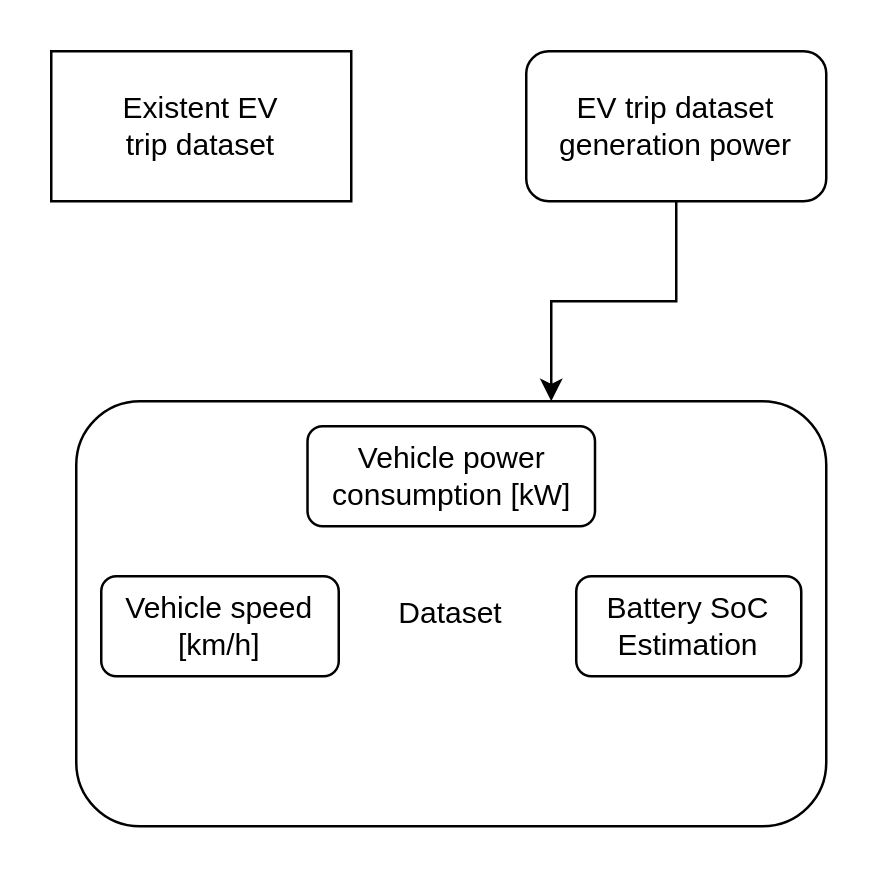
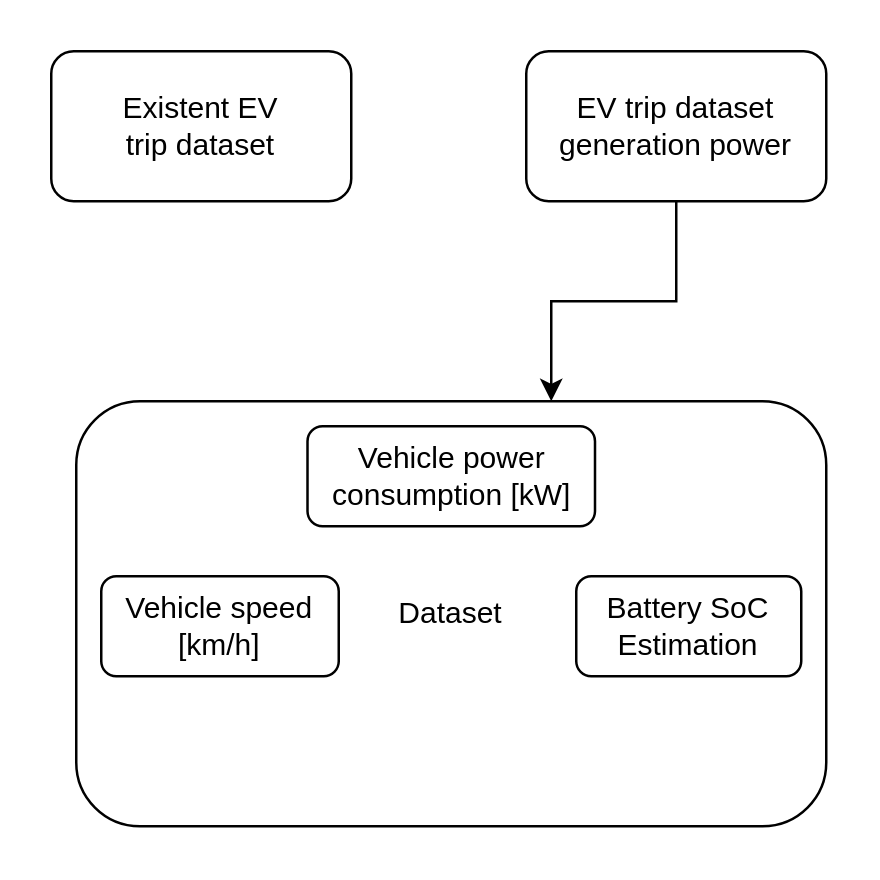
node "Existent EV trip dataset": shape rectangle -> rounded rectangle
